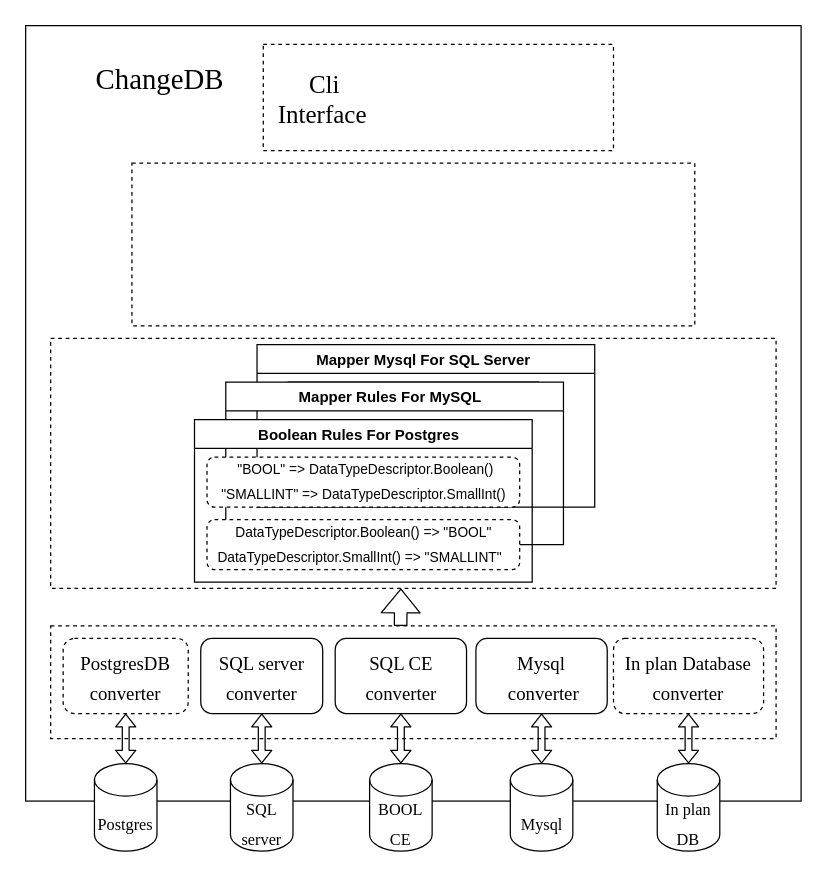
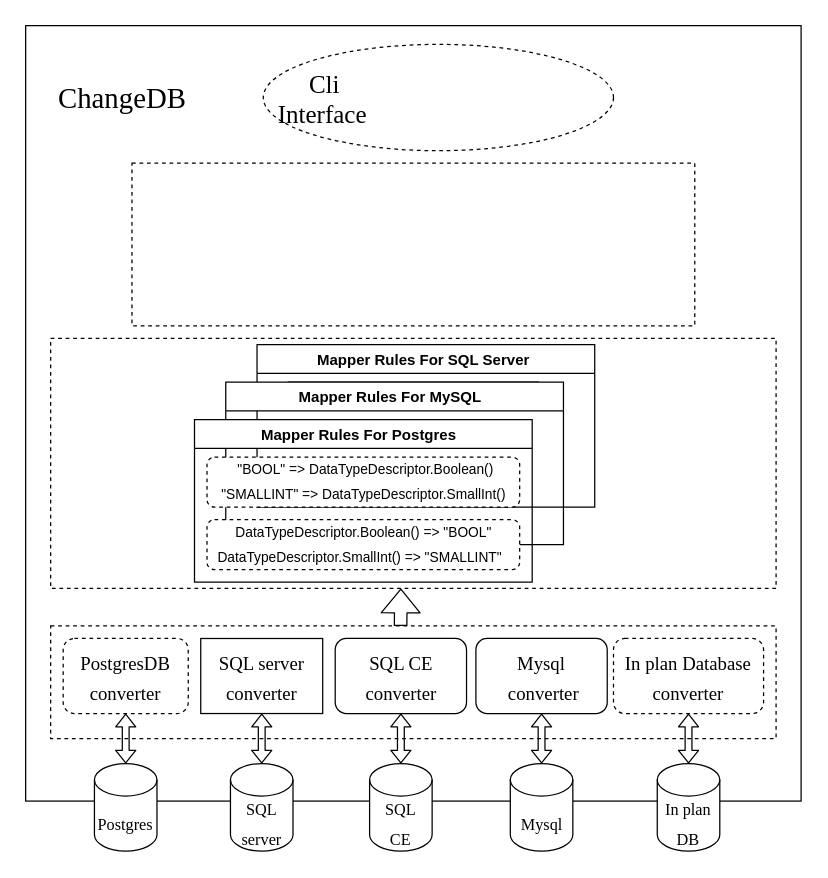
node "ChangeDB": moved (160, 79) -> (123, 98)
node "Cli Interface": shape rectangle -> ellipse
node "Mapper Mysql For SQL Server": label "Mapper Mysql For SQL Server" -> "Mapper Rules For SQL Server"
node "Boolean Rules For Postgres": label "Boolean Rules For Postgres" -> "Mapper Rules For Postgres"
node "SQL server converter": shape rounded rectangle -> rectangle
node "BOOL CE": label "BOOL CE" -> "SQL CE"
